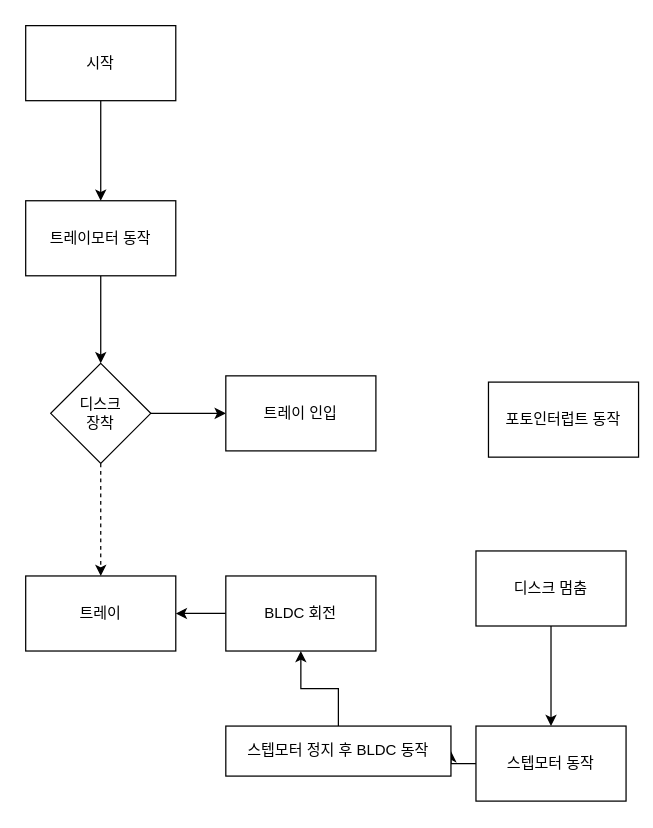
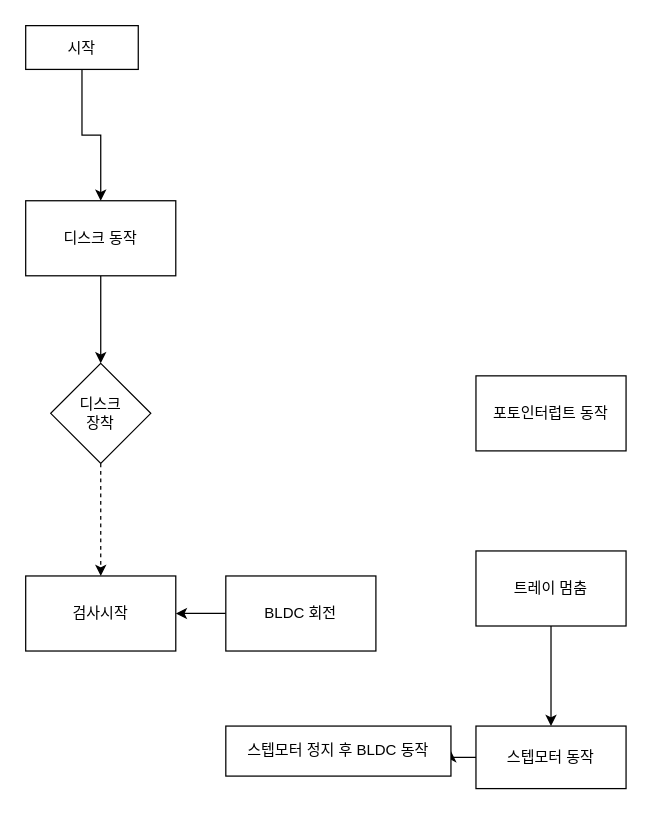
node "시작": size 150x75 -> 113x44
node "트레이모터 동작": label "트레이모터 동작" -> "디스크 동작"
edge "디스크 장착" -> "트레이 인입": removed
node "트레이 인입": removed
node "포토인터럽트 동작": moved (563, 419) -> (551, 413)
node "디스크 멈춤": label "디스크 멈춤" -> "트레이 멈춤"
node "트레이": label "트레이" -> "검사시작"
edge "스텝모터 정지 후 BLDC 동작" -> "BLDC 회전": removed
node "스텝모터 동작": size 150x75 -> 150x63
